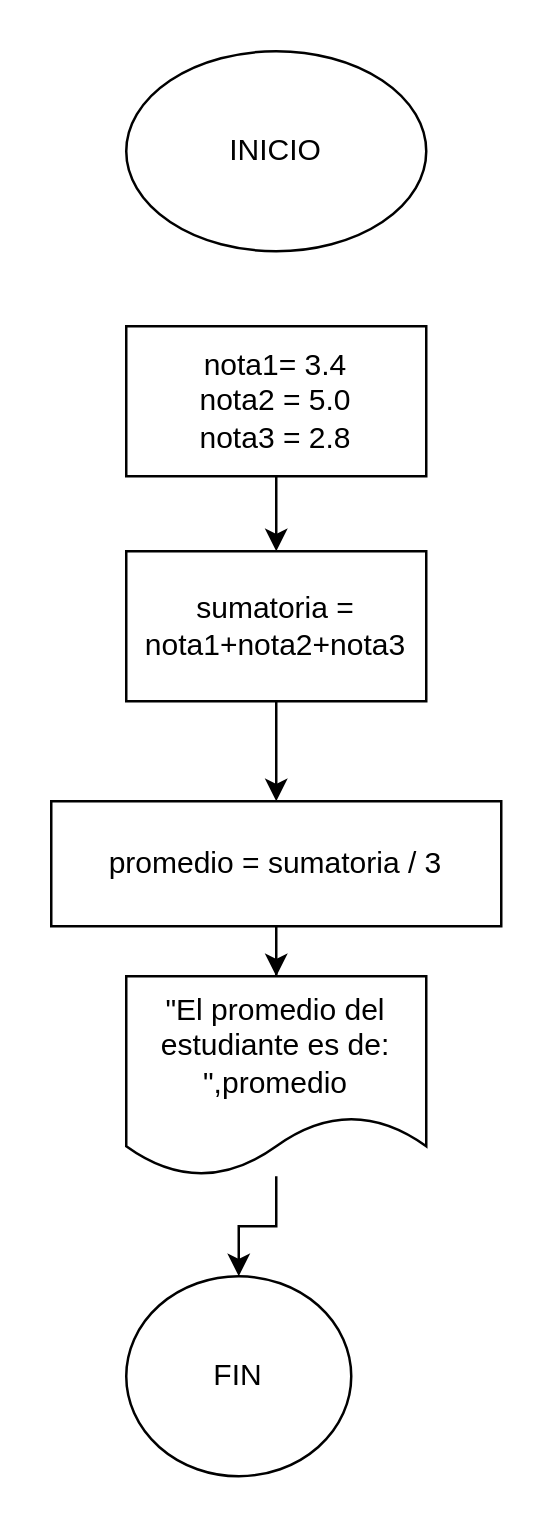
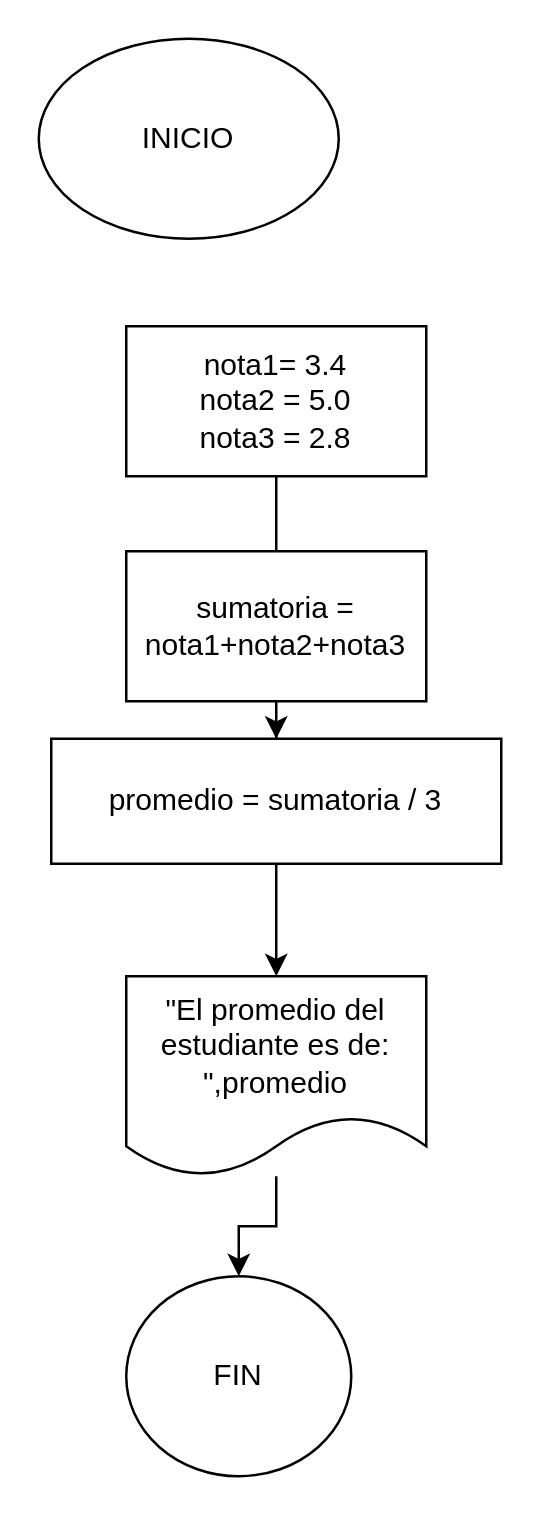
node "INICIO": moved (276, 151) -> (189, 139)
edge "nota1= 3.4 nota2 = 5.0 nota3 = 2.8" -> "sumatoria = nota1+nota2+nota3": arrowhead classic -> none
node "promedio = sumatoria / 3": moved (276, 864) -> (276, 801)
